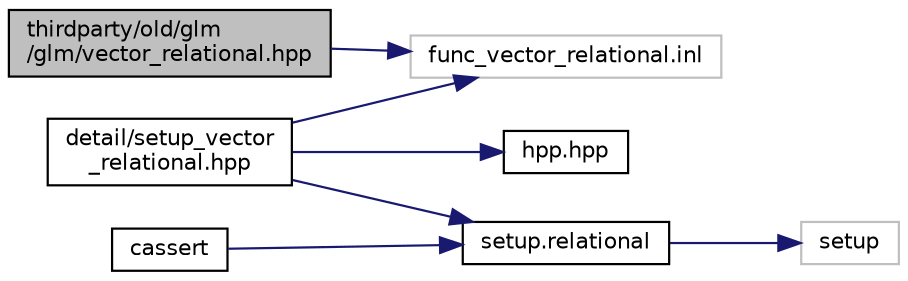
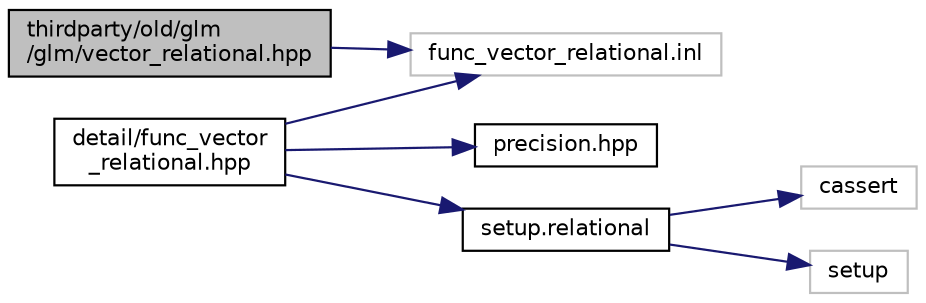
node "detail/setup_vector _relational.hpp": label "detail/setup_vector _relational.hpp" -> "detail/func_vector _relational.hpp"
node "hpp.hpp": label "hpp.hpp" -> "precision.hpp"
edge "cassert" -> "setup.relational": reversed
node "cassert": color black -> grey75
